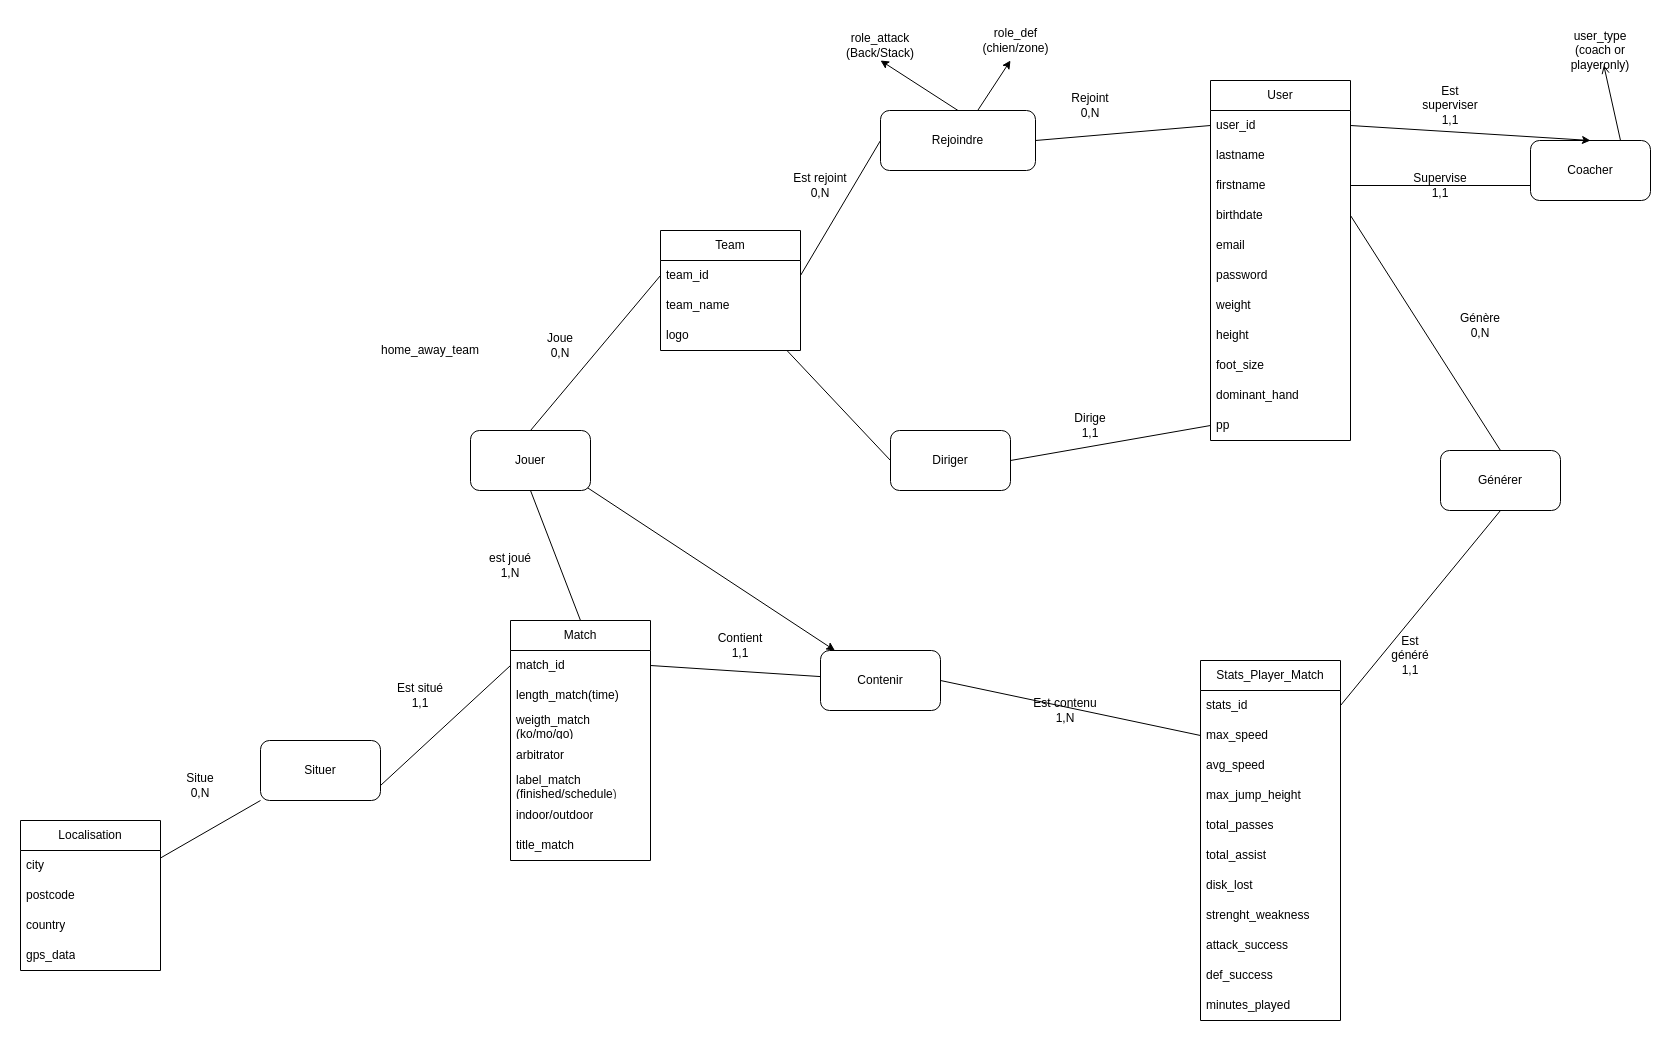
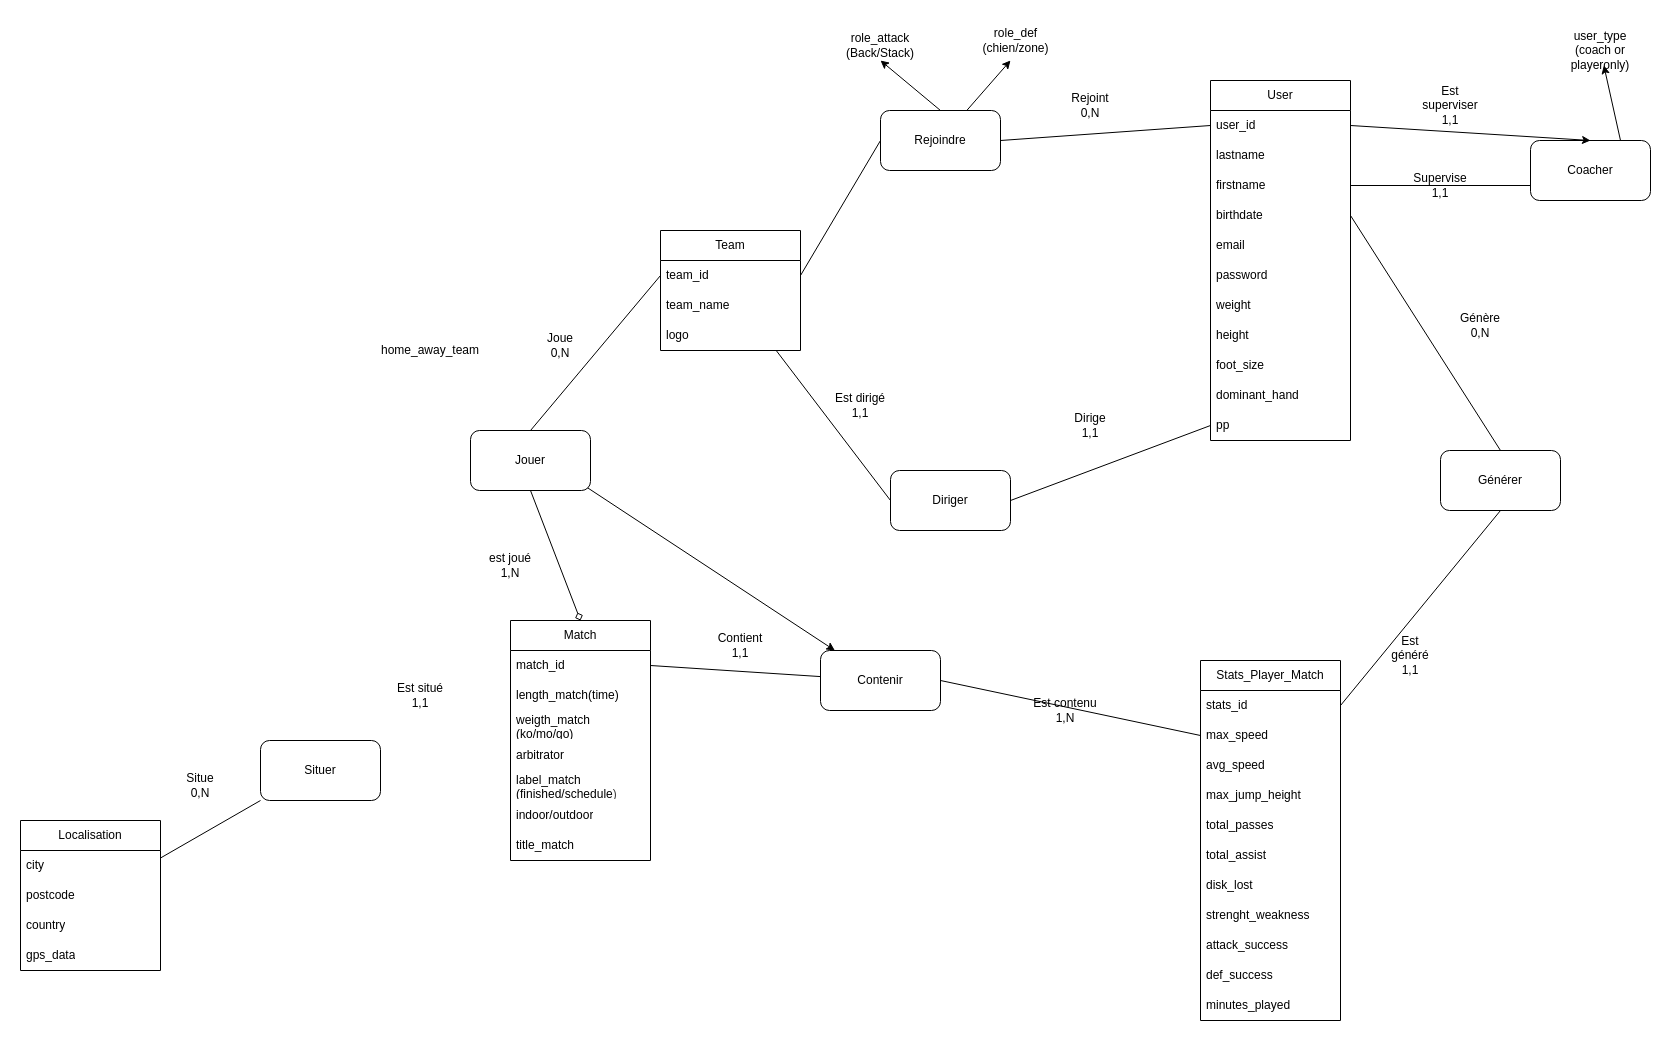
edge "Coacher" -> "user_type (coach or playeronly)": arrowhead open -> classic
node "Rejoindre": size 155x60 -> 120x60
node "Est rejoint 0,N": removed
node "Est dirigé 1,1": added
node "Diriger": moved (951, 461) -> (951, 501)
edge "Jouer" -- "Match": arrowhead none -> diamond
edge "match_id" -- "Situer": removed
